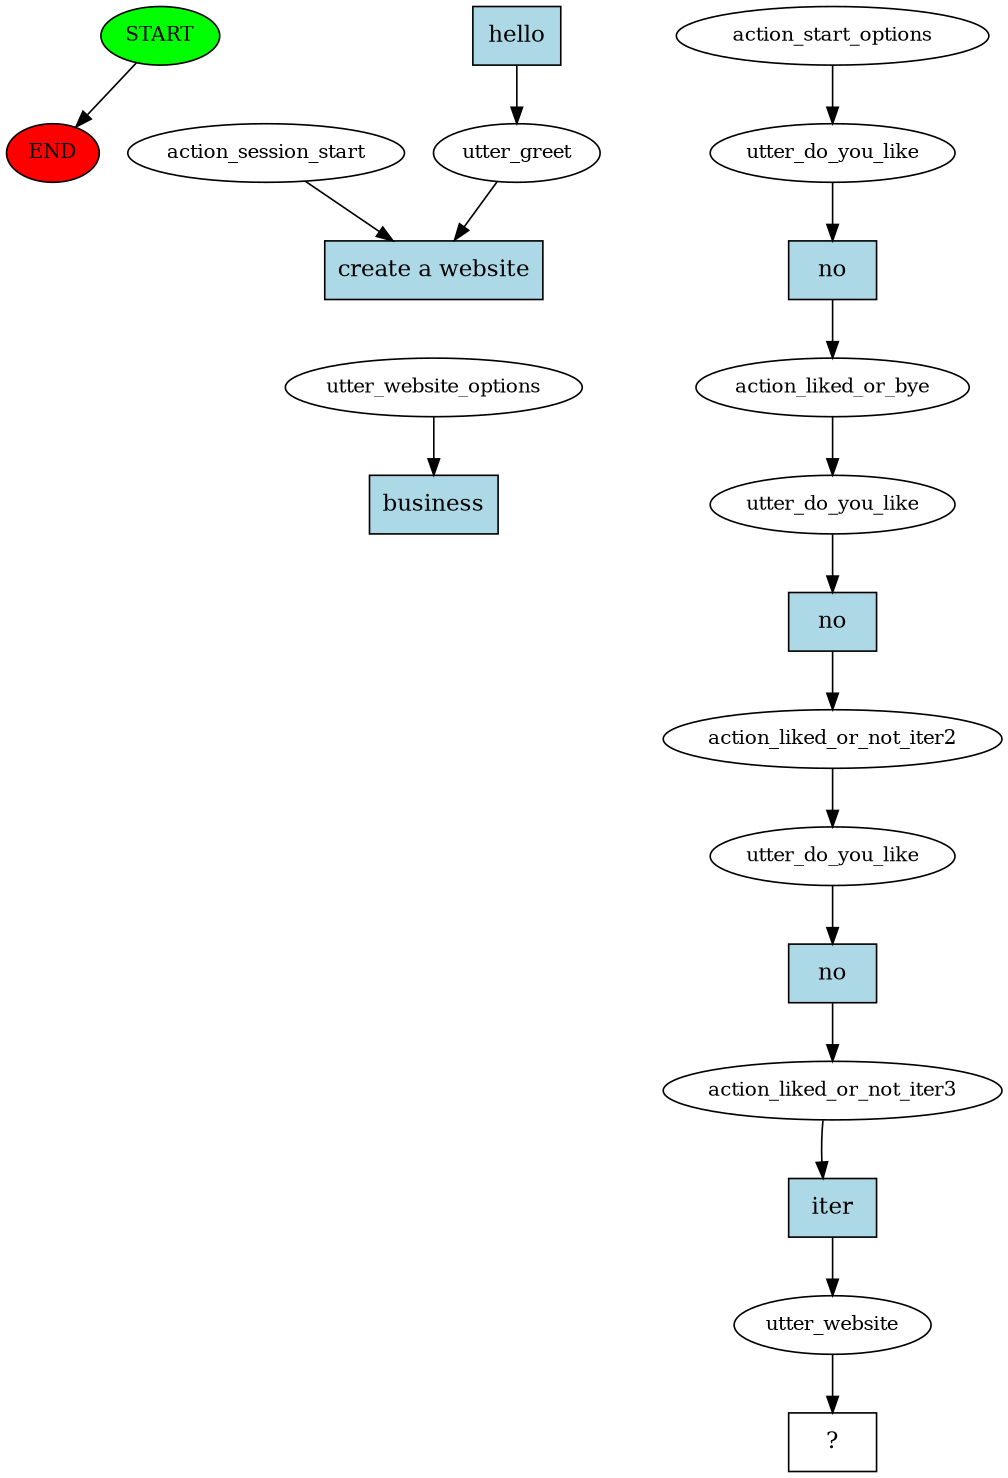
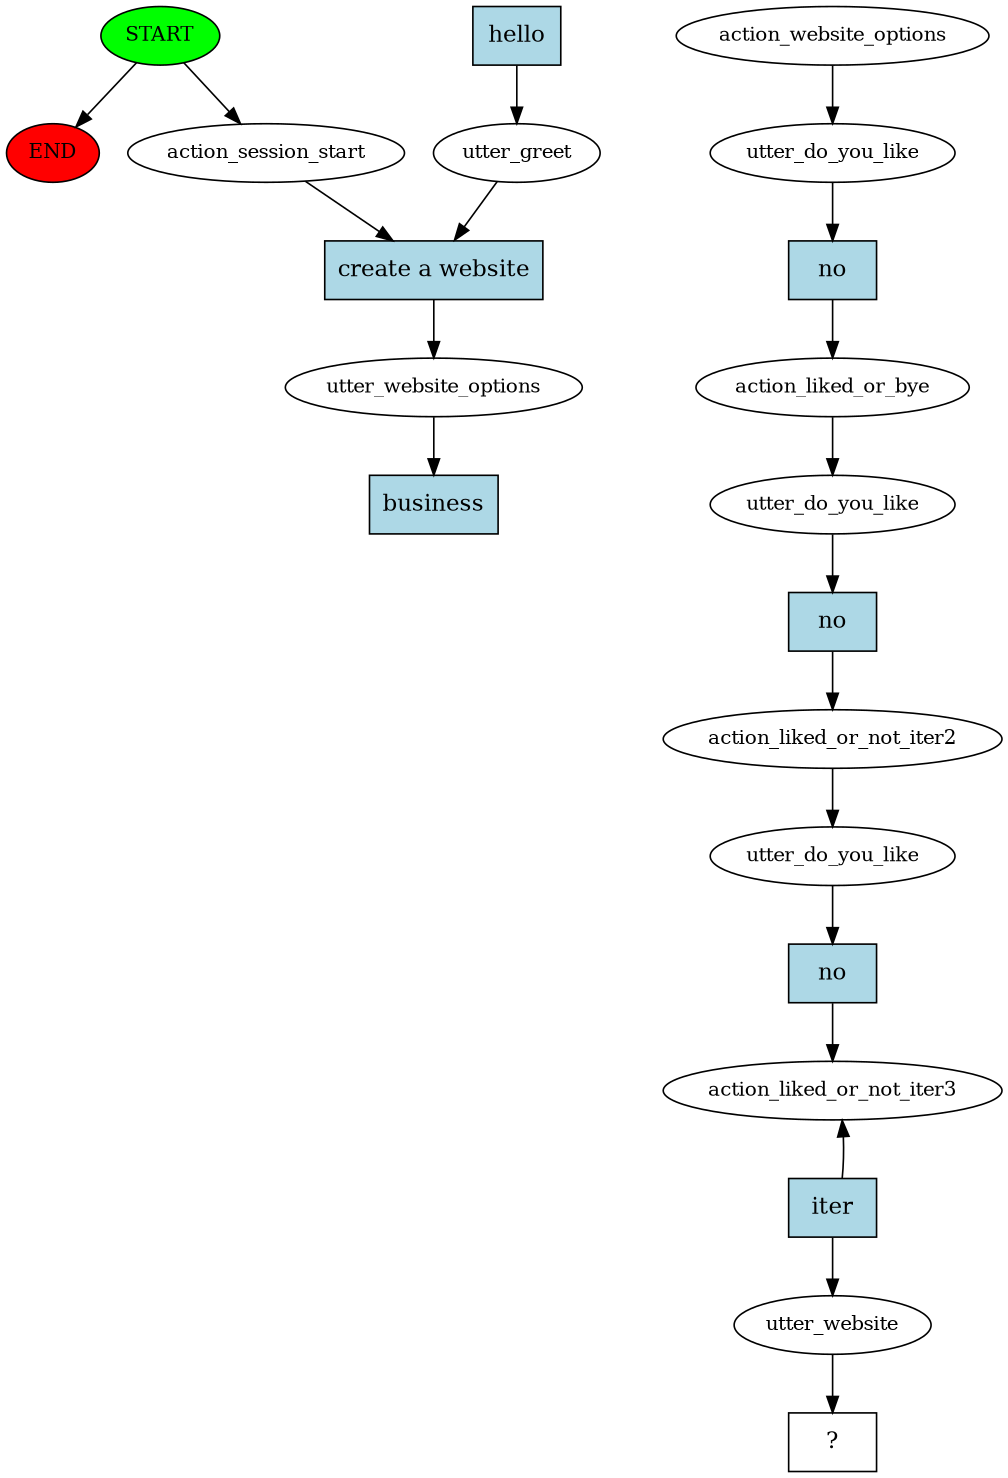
node "action_start_options": label "action_start_options" -> "action_website_options"
edge "START" -> "action_session_start": added
edge "create a website" -> "utter_website_options": added
edge "action_liked_or_not_iter3" -> "iter": reversed
